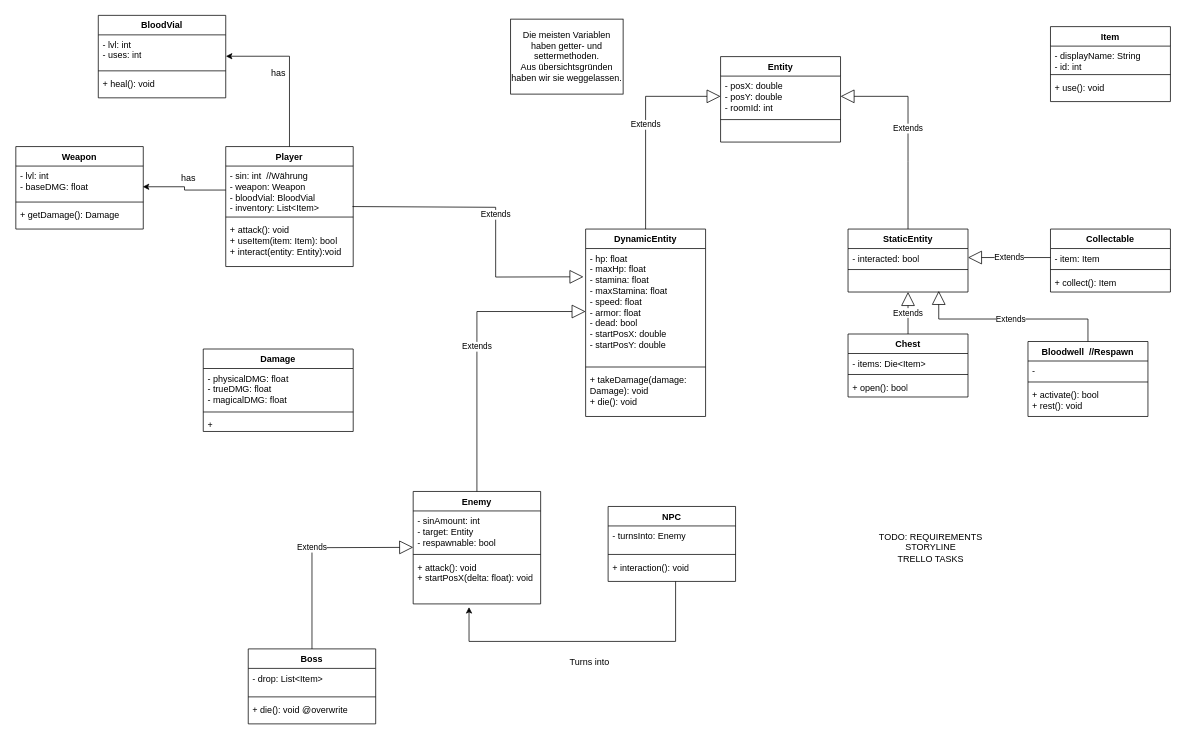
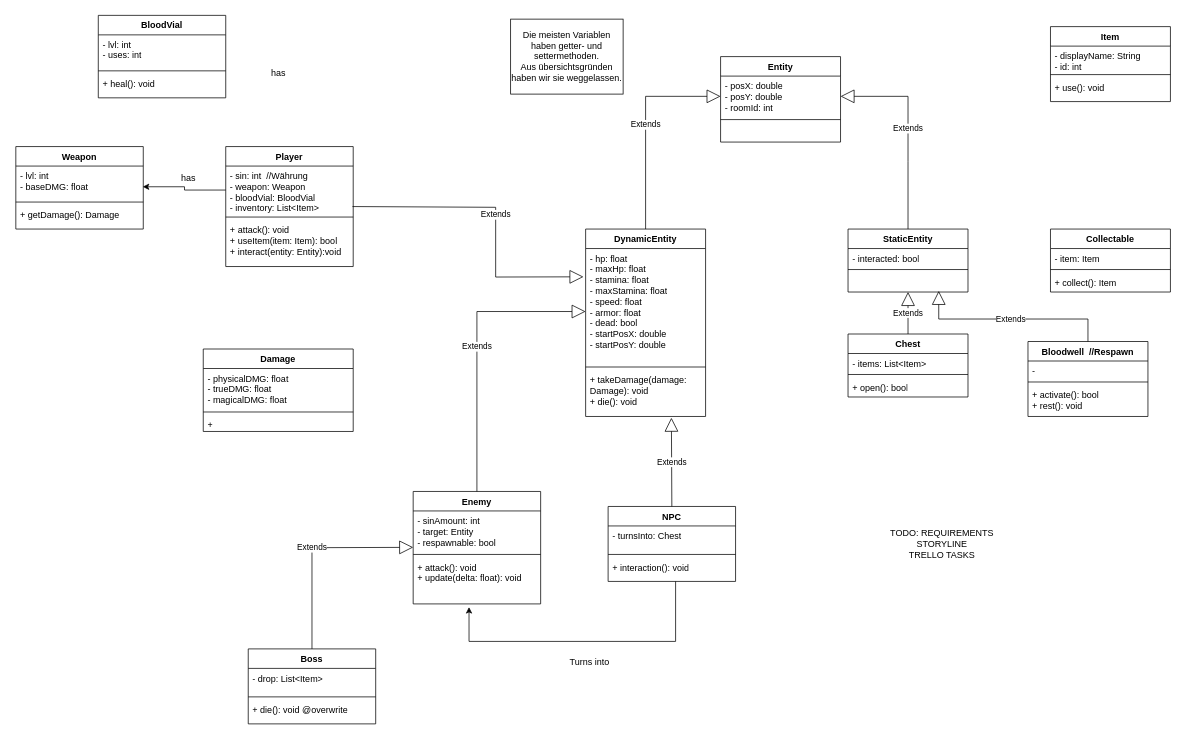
edge "Player" -> "- lvl: int - uses: int": removed
edge "- item: Item" -> "- interacted: bool": removed, label "Extends"
node "- items: Die<Item>": label "- items: Die<Item>" -> "- items: List<Item>"
edge "NPC" -> "+ takeDamage(damage: Damage): void + die(): void": added, label "Extends"
node "- turnsInto: Enemy": label "- turnsInto: Enemy" -> "- turnsInto: Chest"
node "TODO: REQUIREMENTS STORYLINE TRELLO TASKS": moved (930, 548) -> (942, 544)
node "+ attack(): void + startPosX(delta: float): void": label "+ attack(): void + startPosX(delta: float): void" -> "+ attack(): void + update(delta: float): void"
